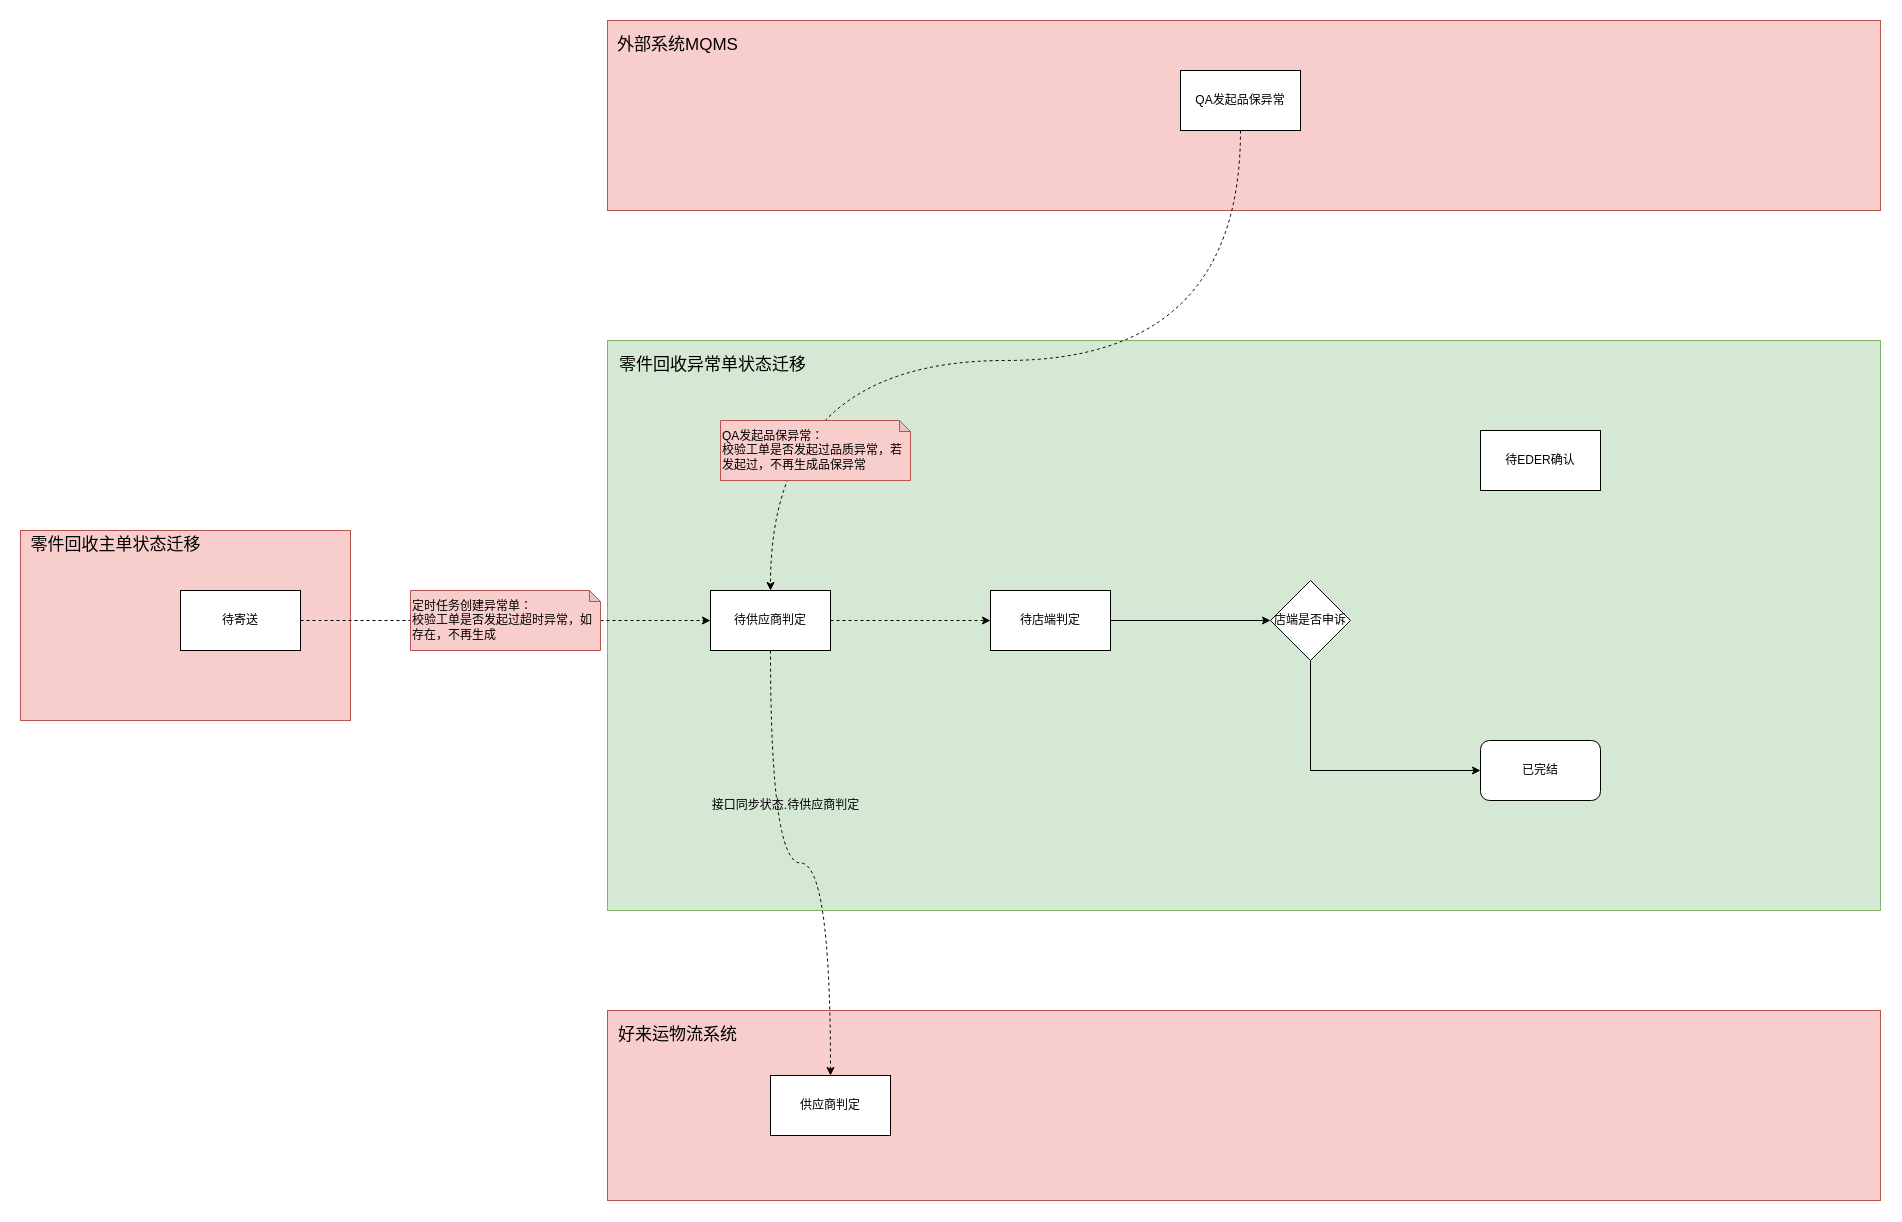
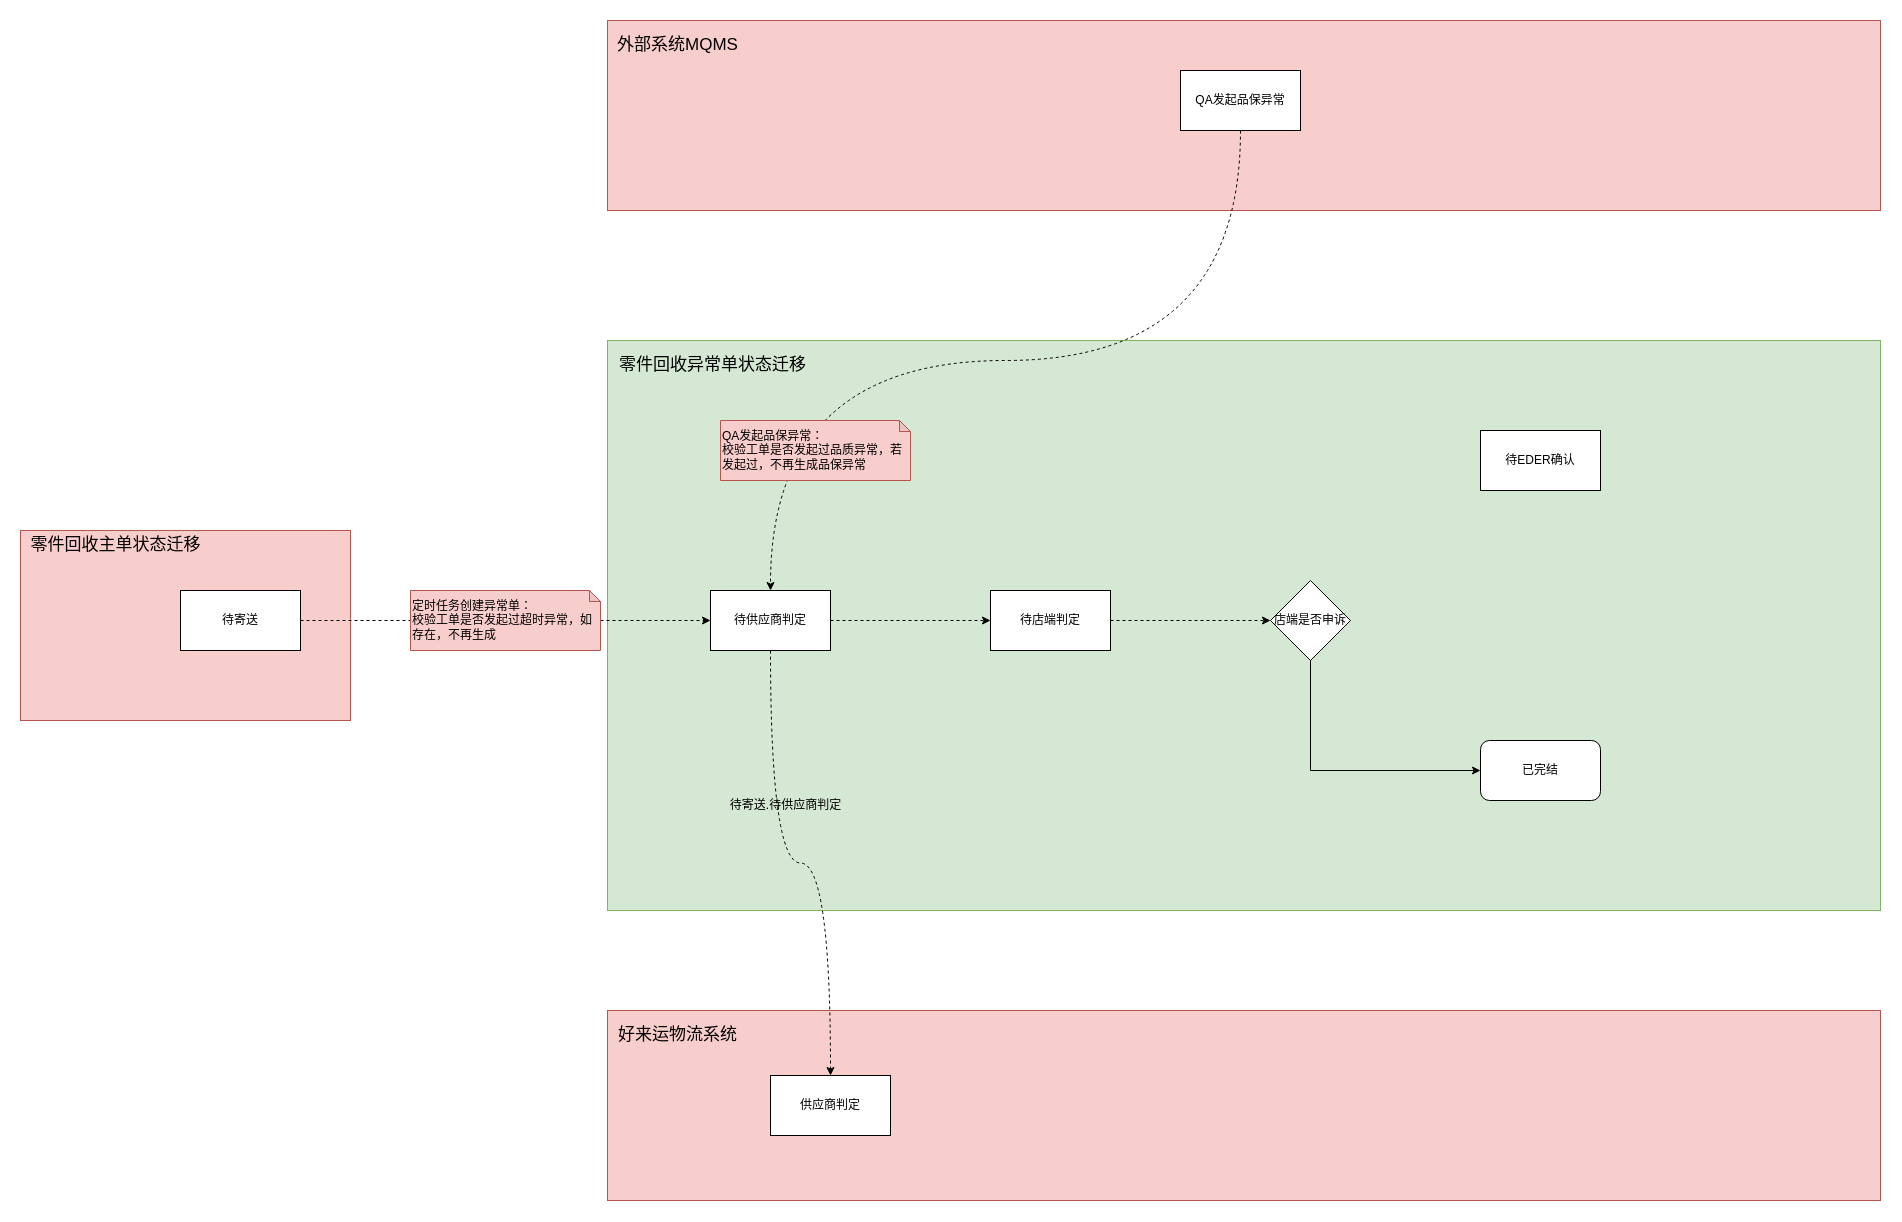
edge "待店端判定" -> "店端是否申诉": style solid -> dashed
node "接口同步状态.待供应商判定": label "接口同步状态.待供应商判定" -> "待寄送.待供应商判定"
